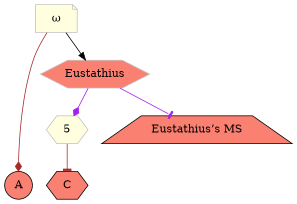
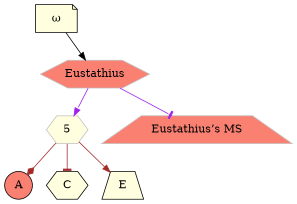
node "ω": color grey -> black
edge "ω" -> "A": now "5" -> "A"
edge "Eustathius" -> "5": arrowhead diamond -> normal
node "Eustathius’s MS": color black -> grey
node "C": fillcolor salmon -> lightyellow
node "E": added
